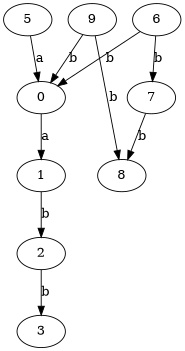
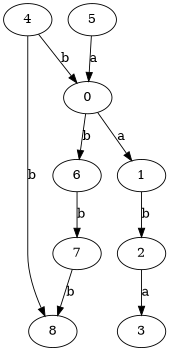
node "9": label "9" -> "4"
edge "6" -> "0": reversed
edge "2" -> "3": label "b" -> "a"
